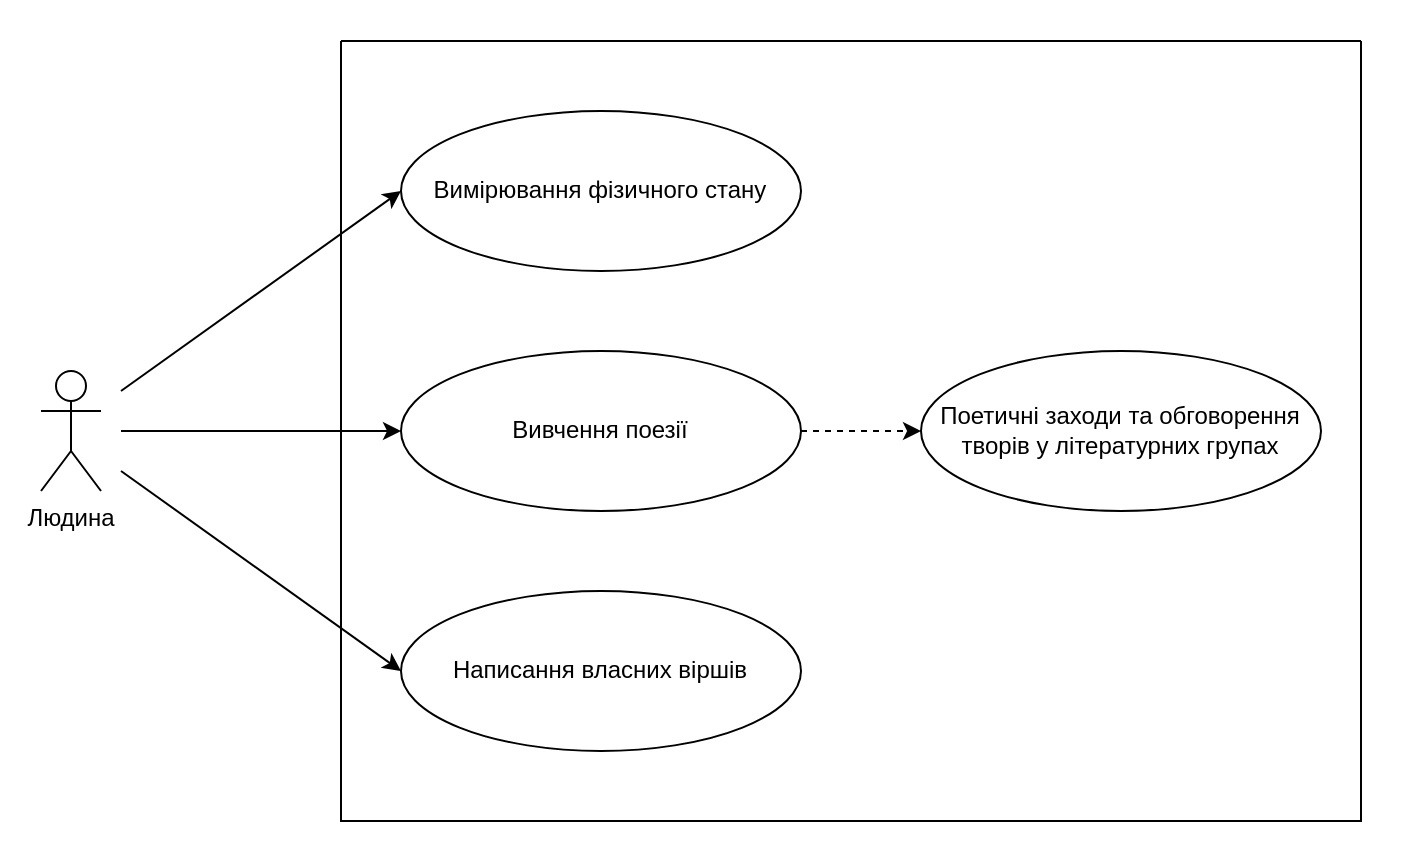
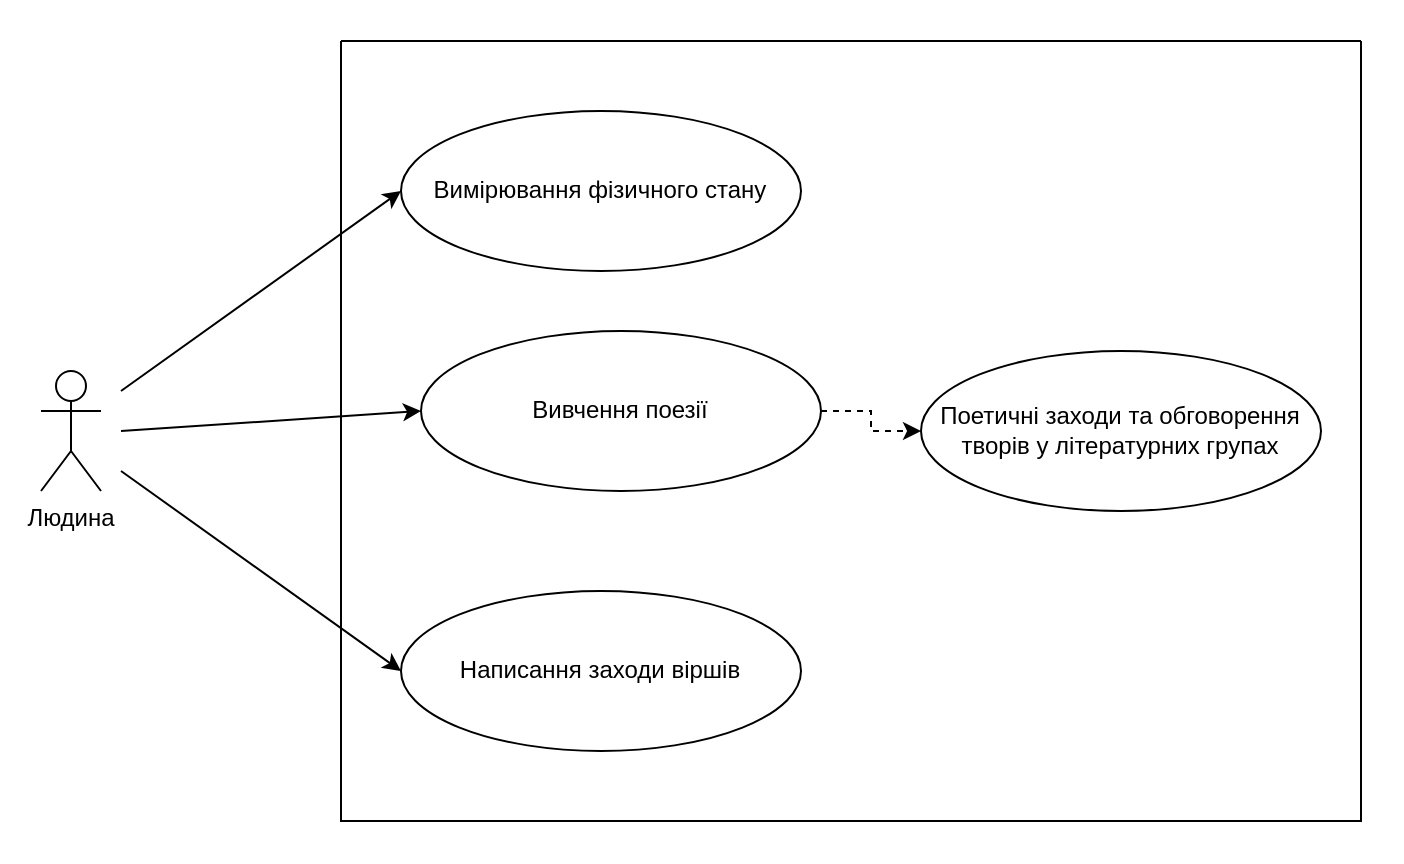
node "Вивчення поезії": moved (601, 431) -> (621, 411)
node "Написання власних віршів": label "Написання власних віршів" -> "Написання заходи віршів"
